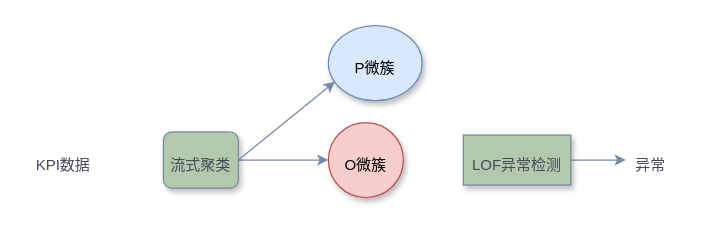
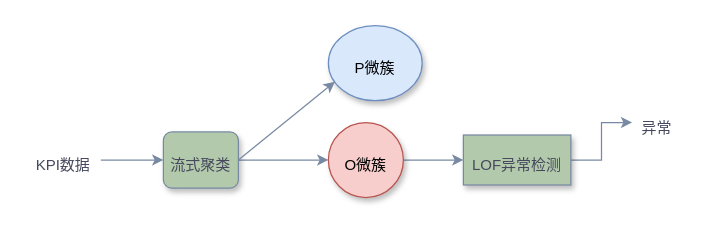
edge "KPI数据" -> "流式聚类": added
edge "O微簇" -> "LOF异常检测": added
node "异常": moved (651, 160) -> (657, 123)
